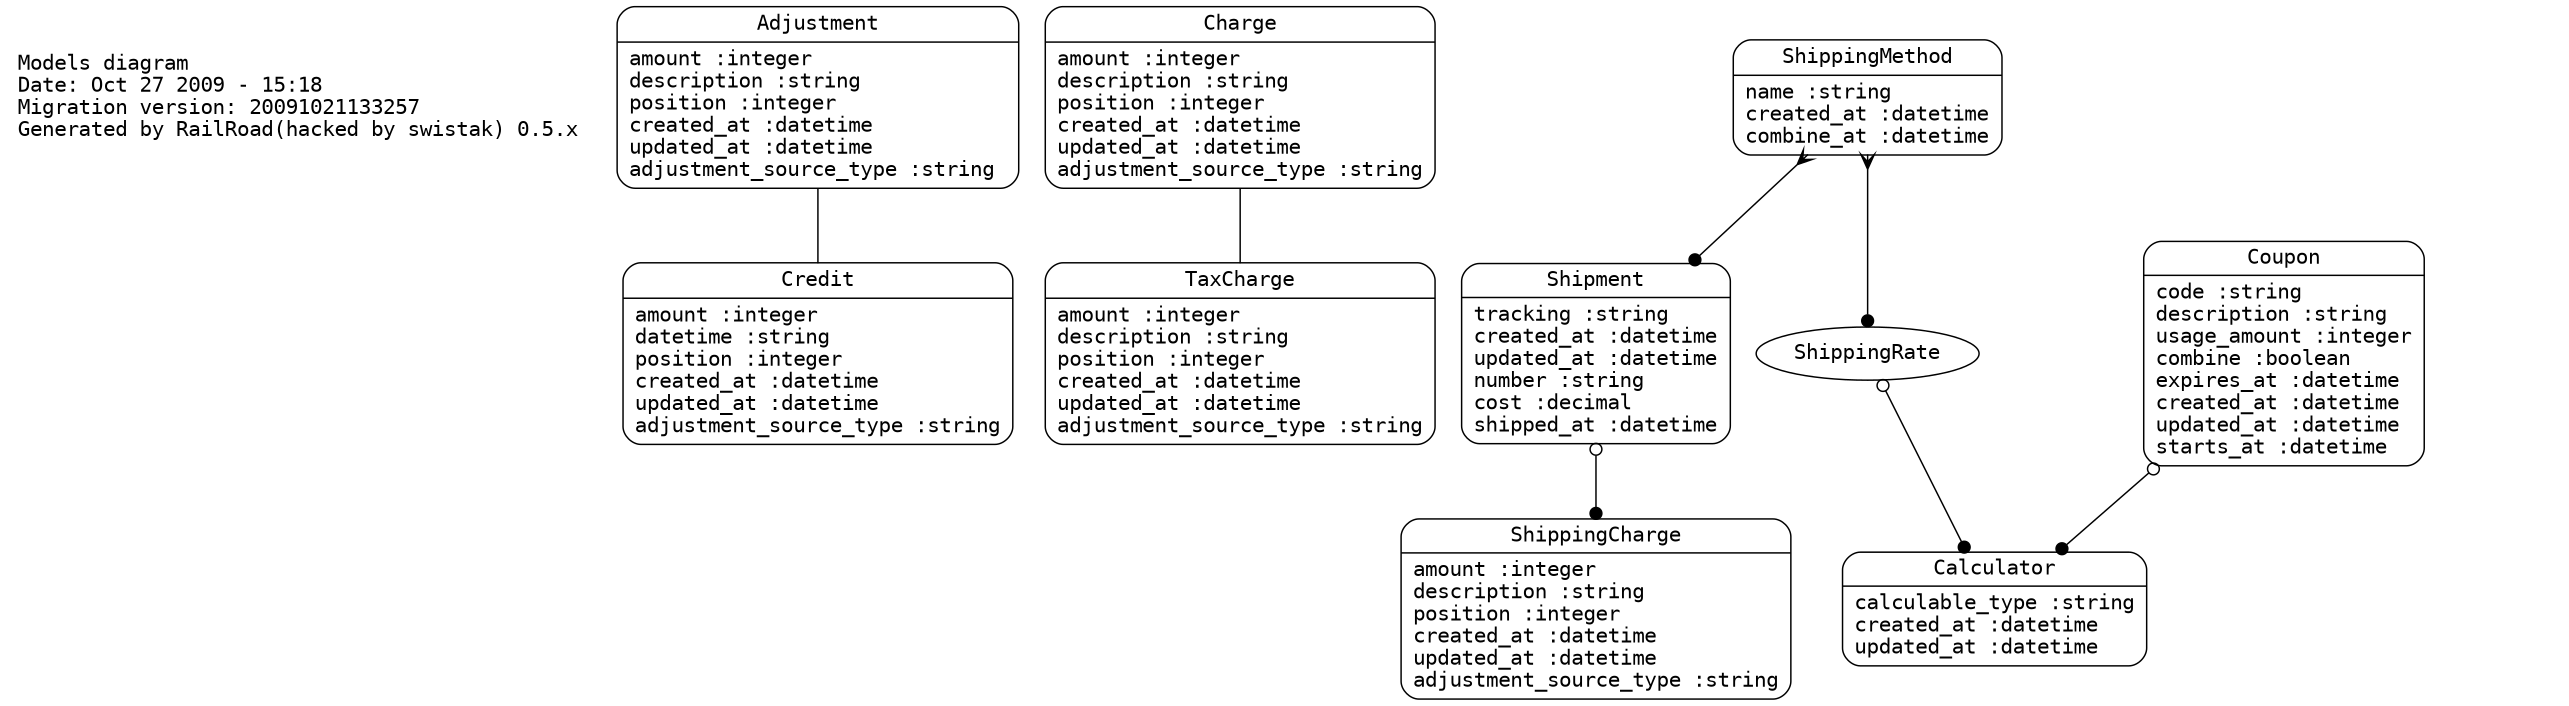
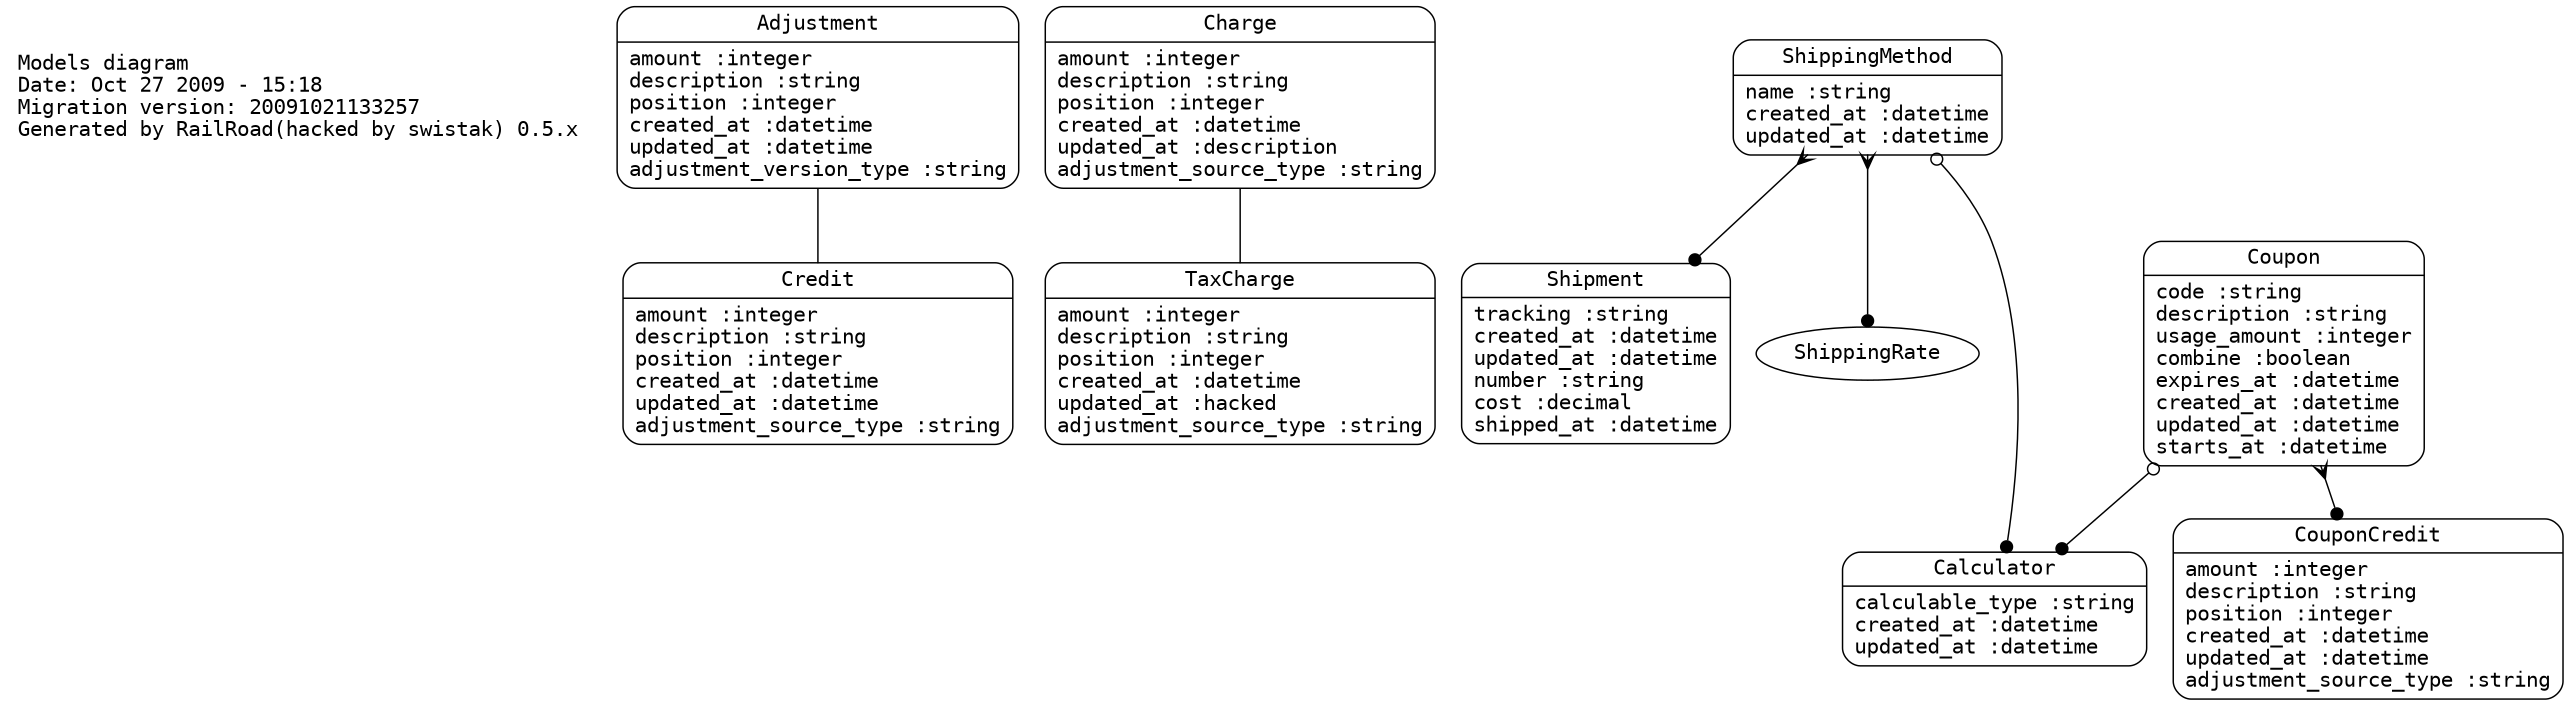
node "ShippingMethod": text "combine_at :datetime" -> "updated_at :datetime"
node "Charge": text "updated_at :datetime" -> "updated_at :description"
node "Adjustment": text "adjustment_source_type :string" -> "adjustment_version_type :string"
node "Credit": text "datetime :string" -> "description :string"
node "TaxCharge": text "updated_at :datetime" -> "updated_at :hacked"
edge "ShippingRate" -- "Calculator": now "ShippingMethod" -- "Calculator"
node "ShippingCharge": removed
node "CouponCredit": added
